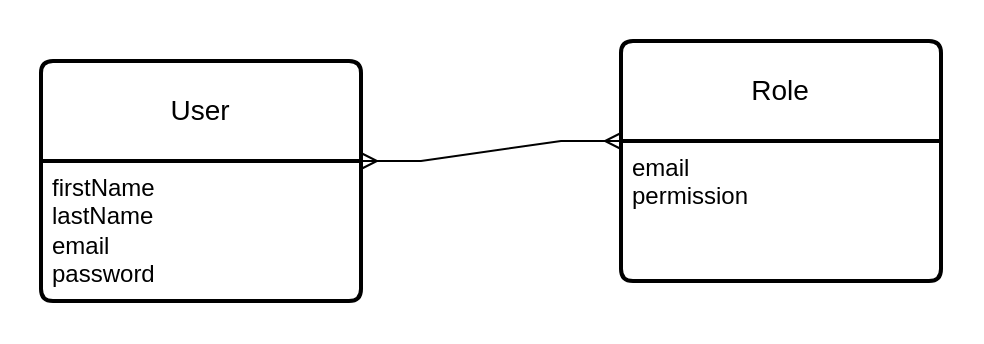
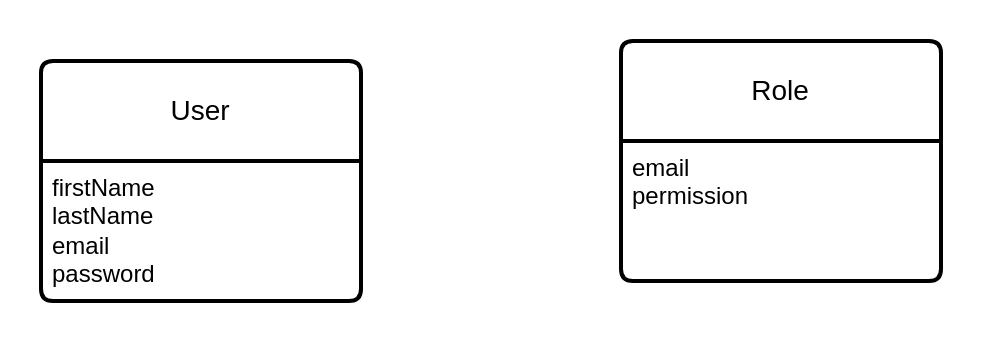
edge "email permission" -- "firstName lastName email password": removed
